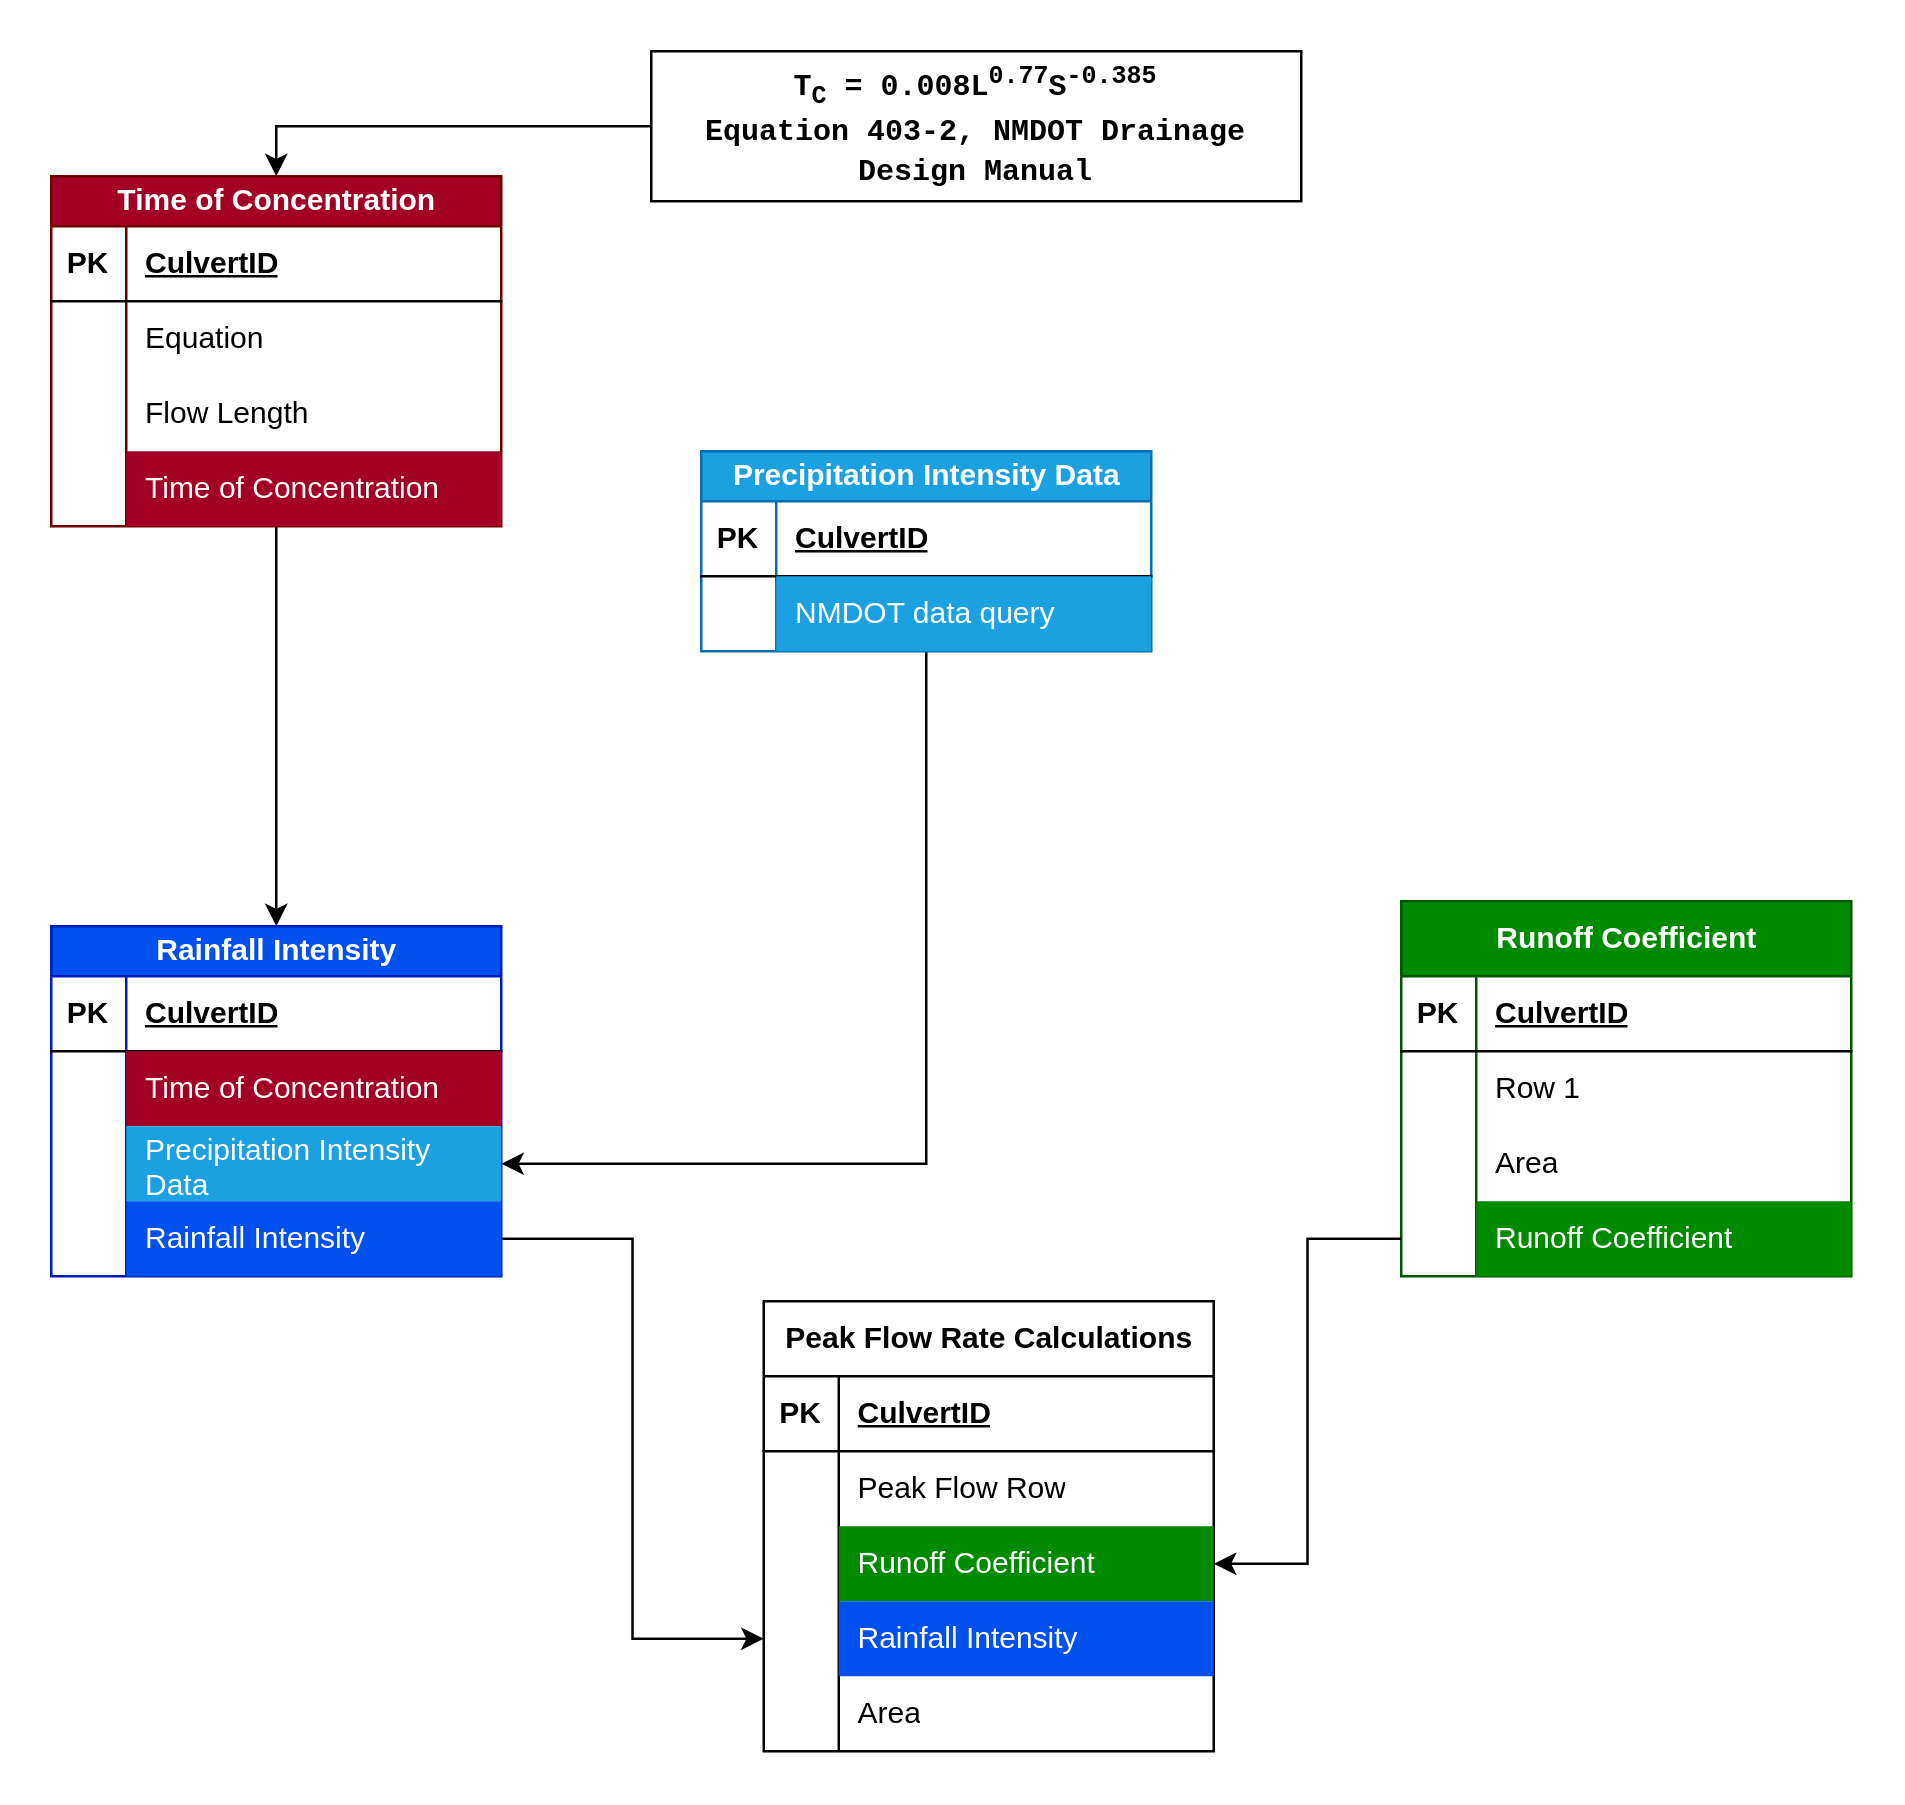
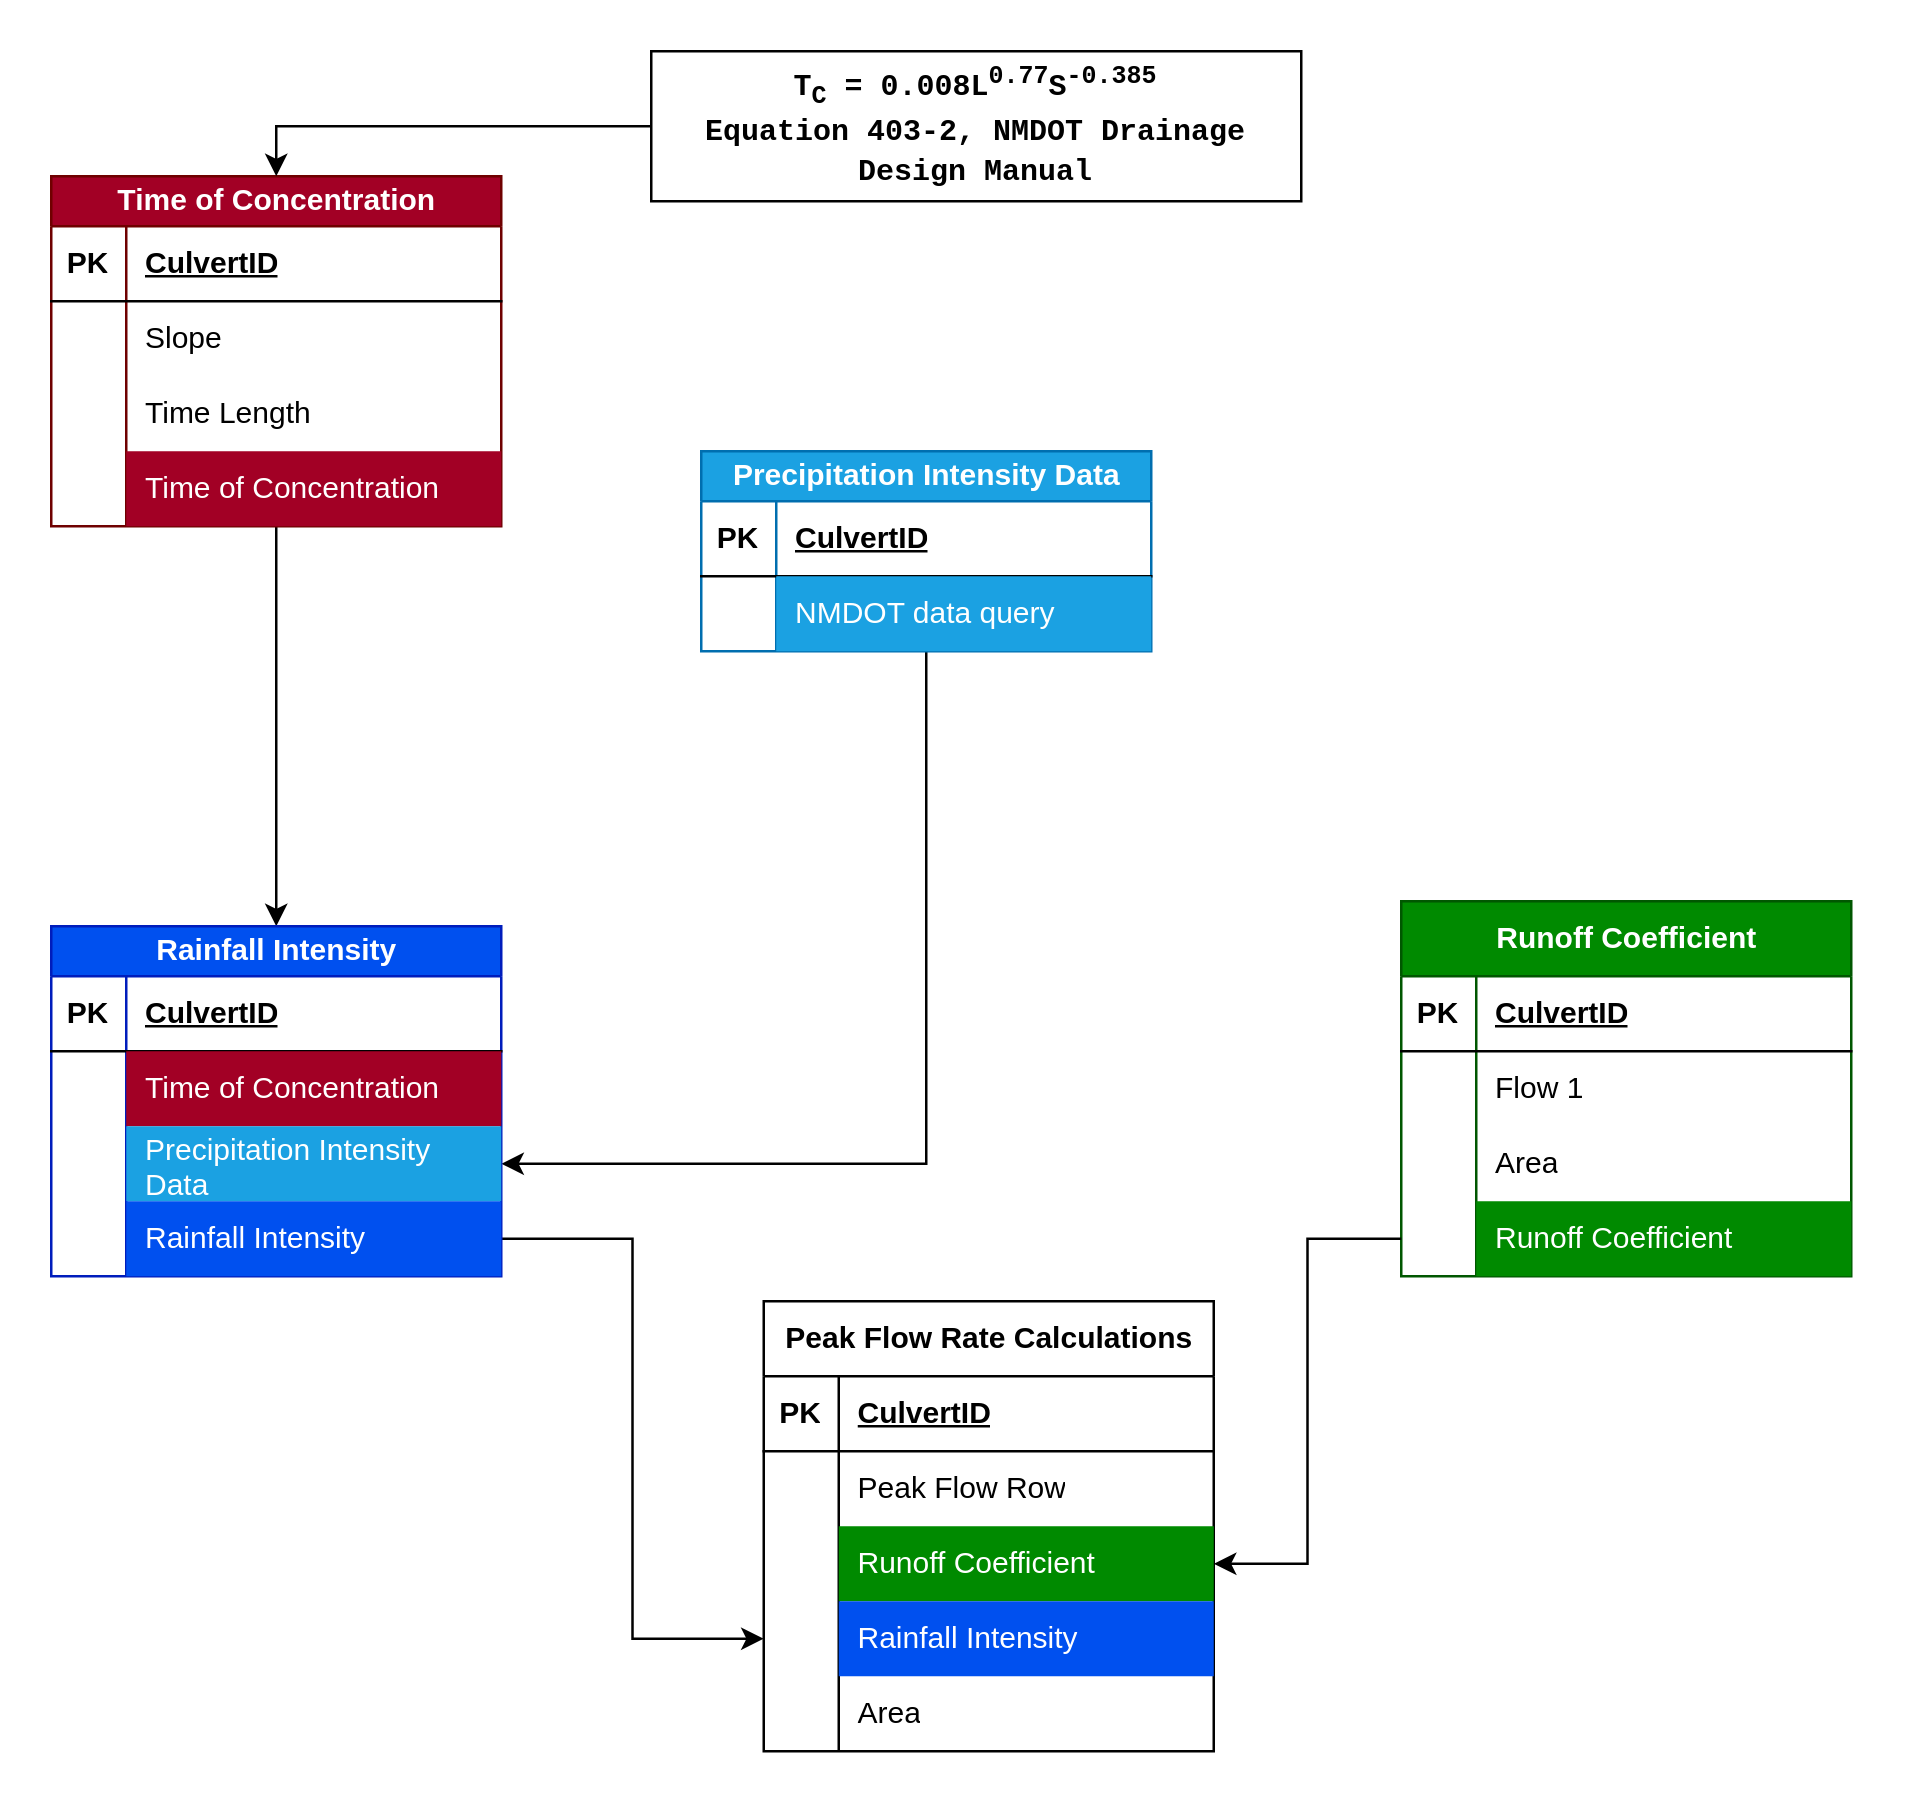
node "Equation": label "Equation" -> "Slope"
node "Flow Length": label "Flow Length" -> "Time Length"
node "Row 1": label "Row 1" -> "Flow 1"
